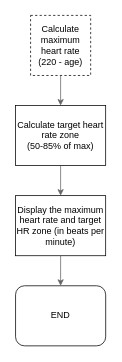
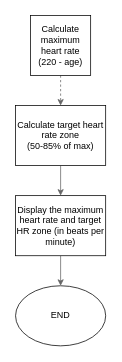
node "Calculate maximum heart rate (220 - age)": style dashed -> solid
edge "Calculate maximum heart rate (220 - age)" -> "Calculate target heart rate zone(50-85% of max)": style solid -> dashed
node "END": shape rounded rectangle -> ellipse
